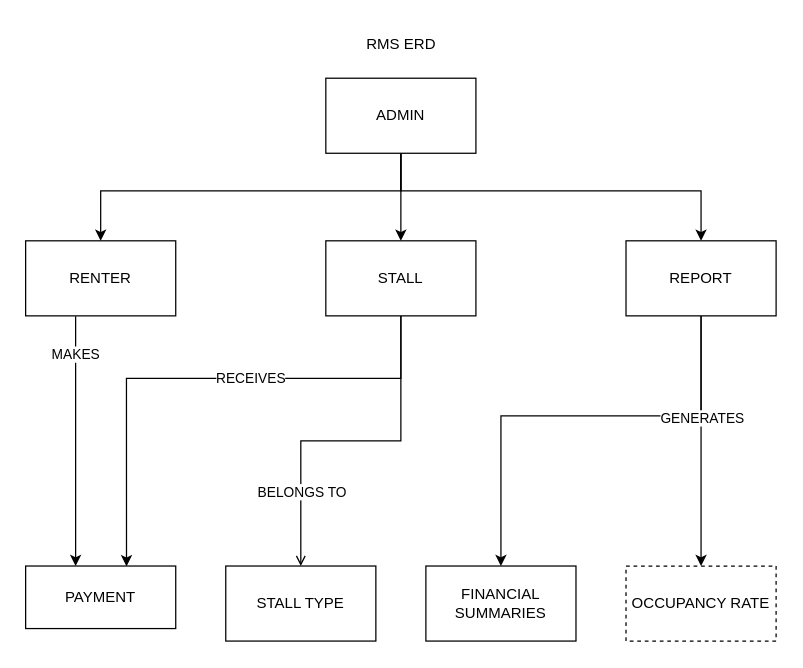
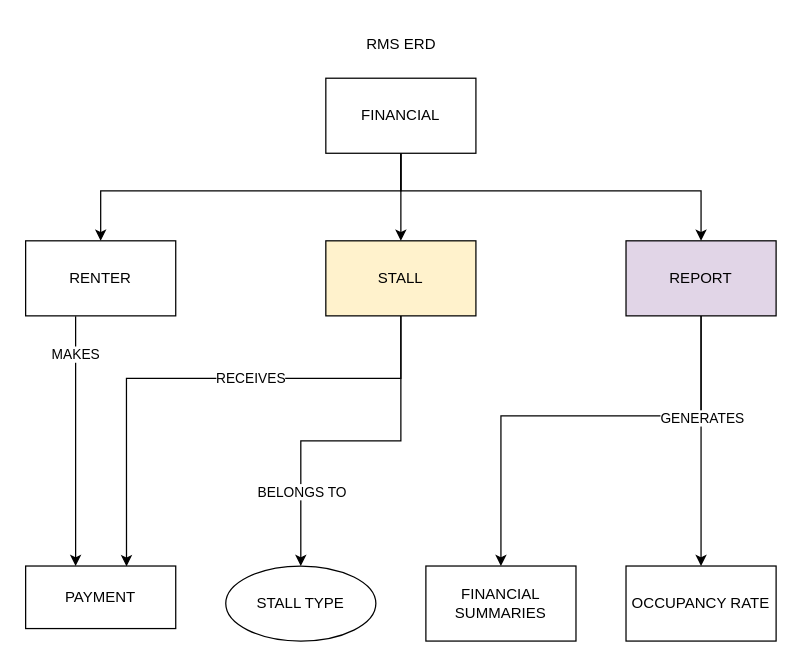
node "ADMIN": label "ADMIN" -> "FINANCIAL"
node "STALL": fillcolor #ffffff -> #fff2cc
node "REPORT": fillcolor #ffffff -> #e1d5e7
edge "STALL" -> "STALL TYPE": arrowhead open -> classic
node "STALL TYPE": shape rectangle -> ellipse
node "OCCUPANCY RATE": style dashed -> solid
